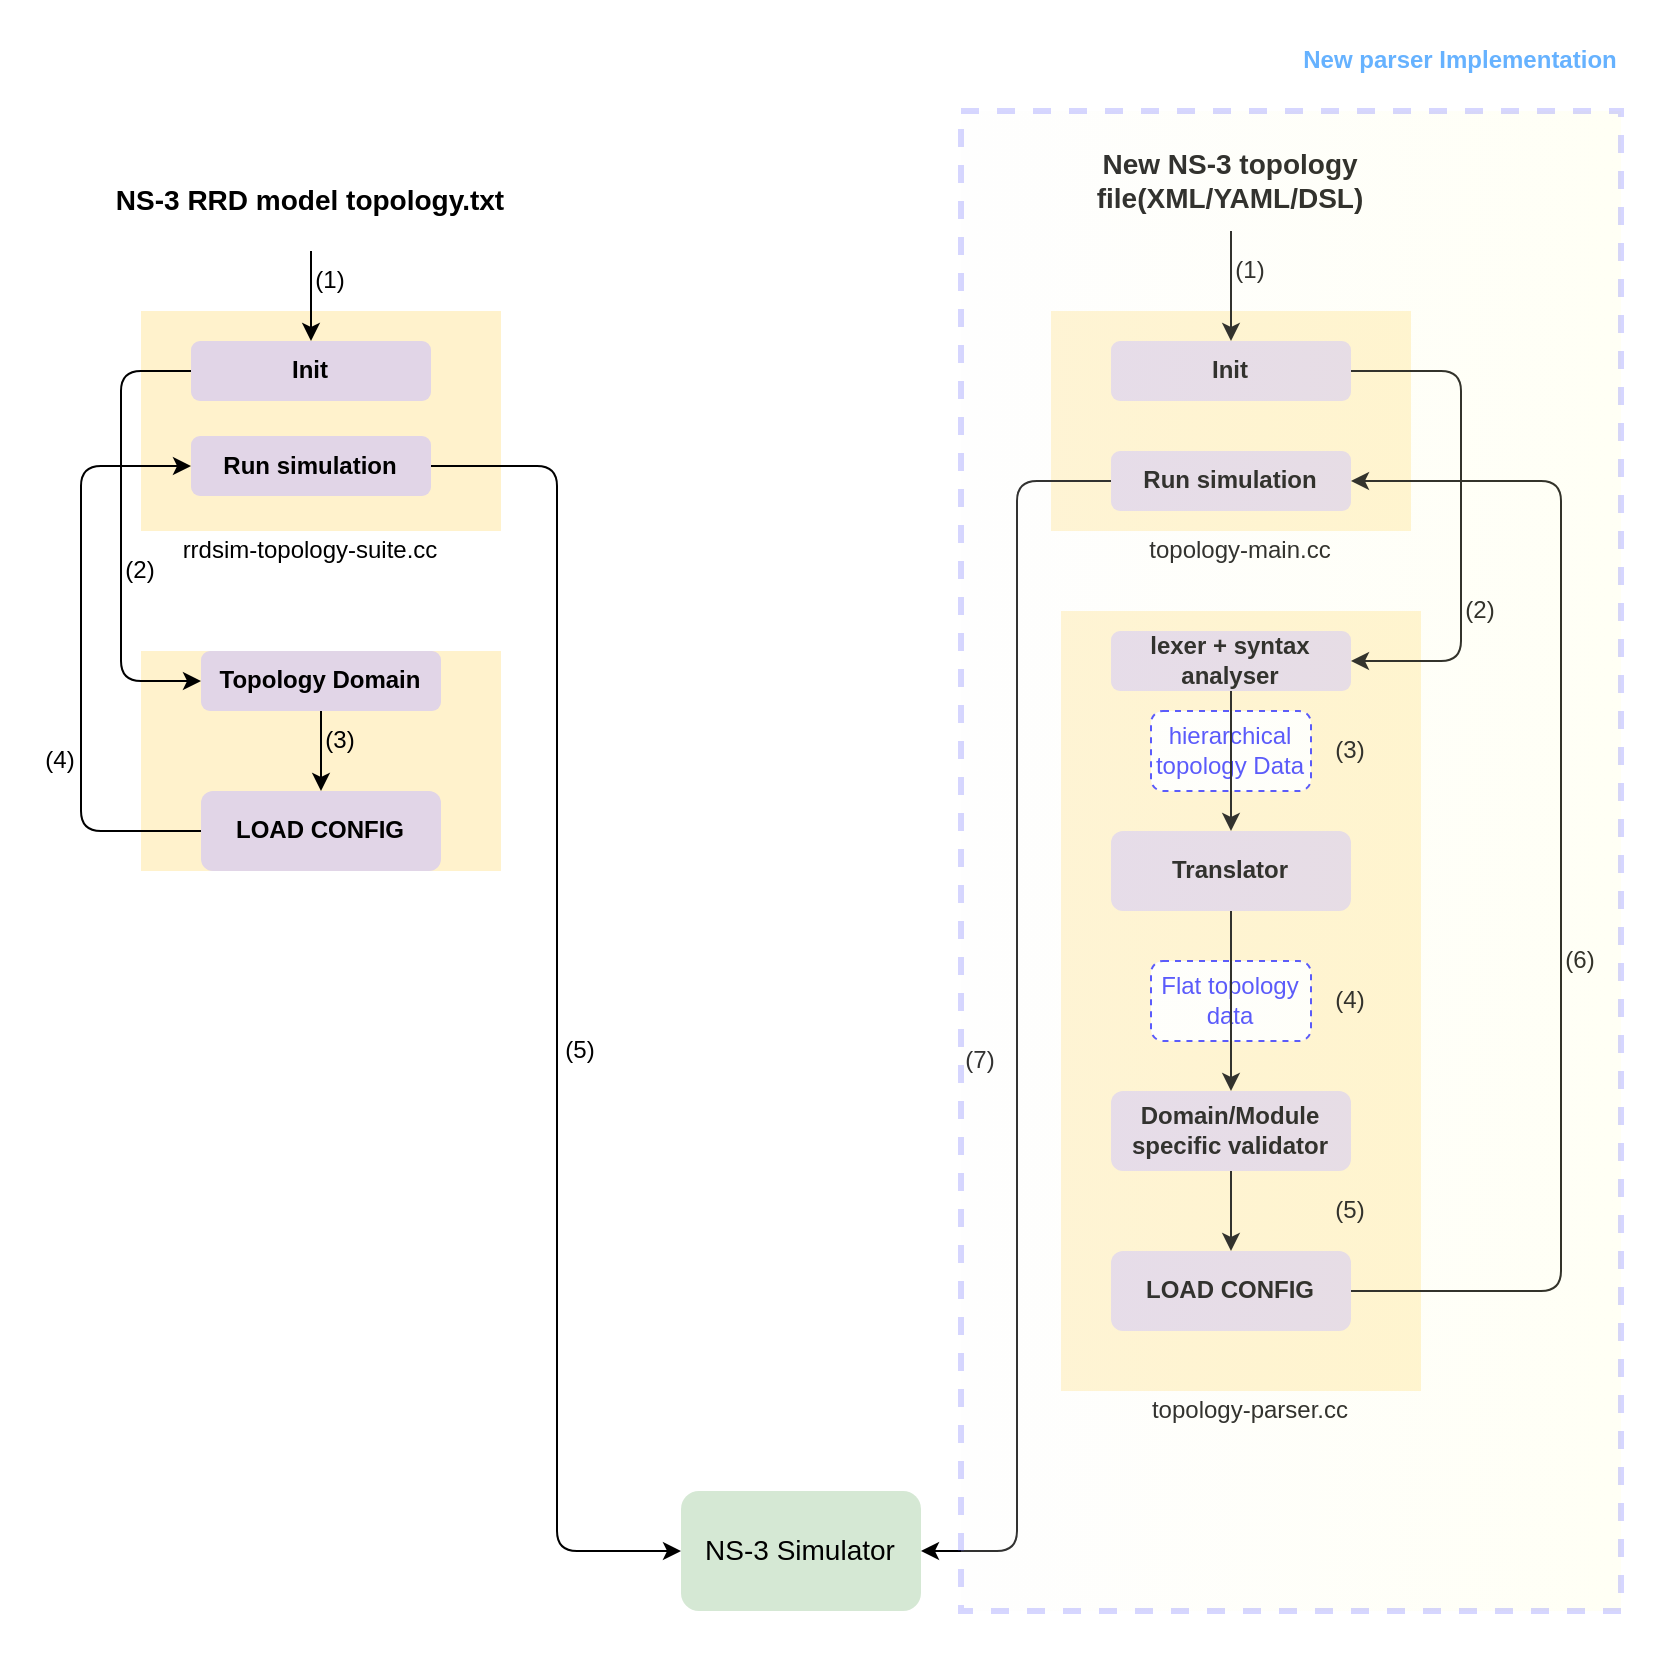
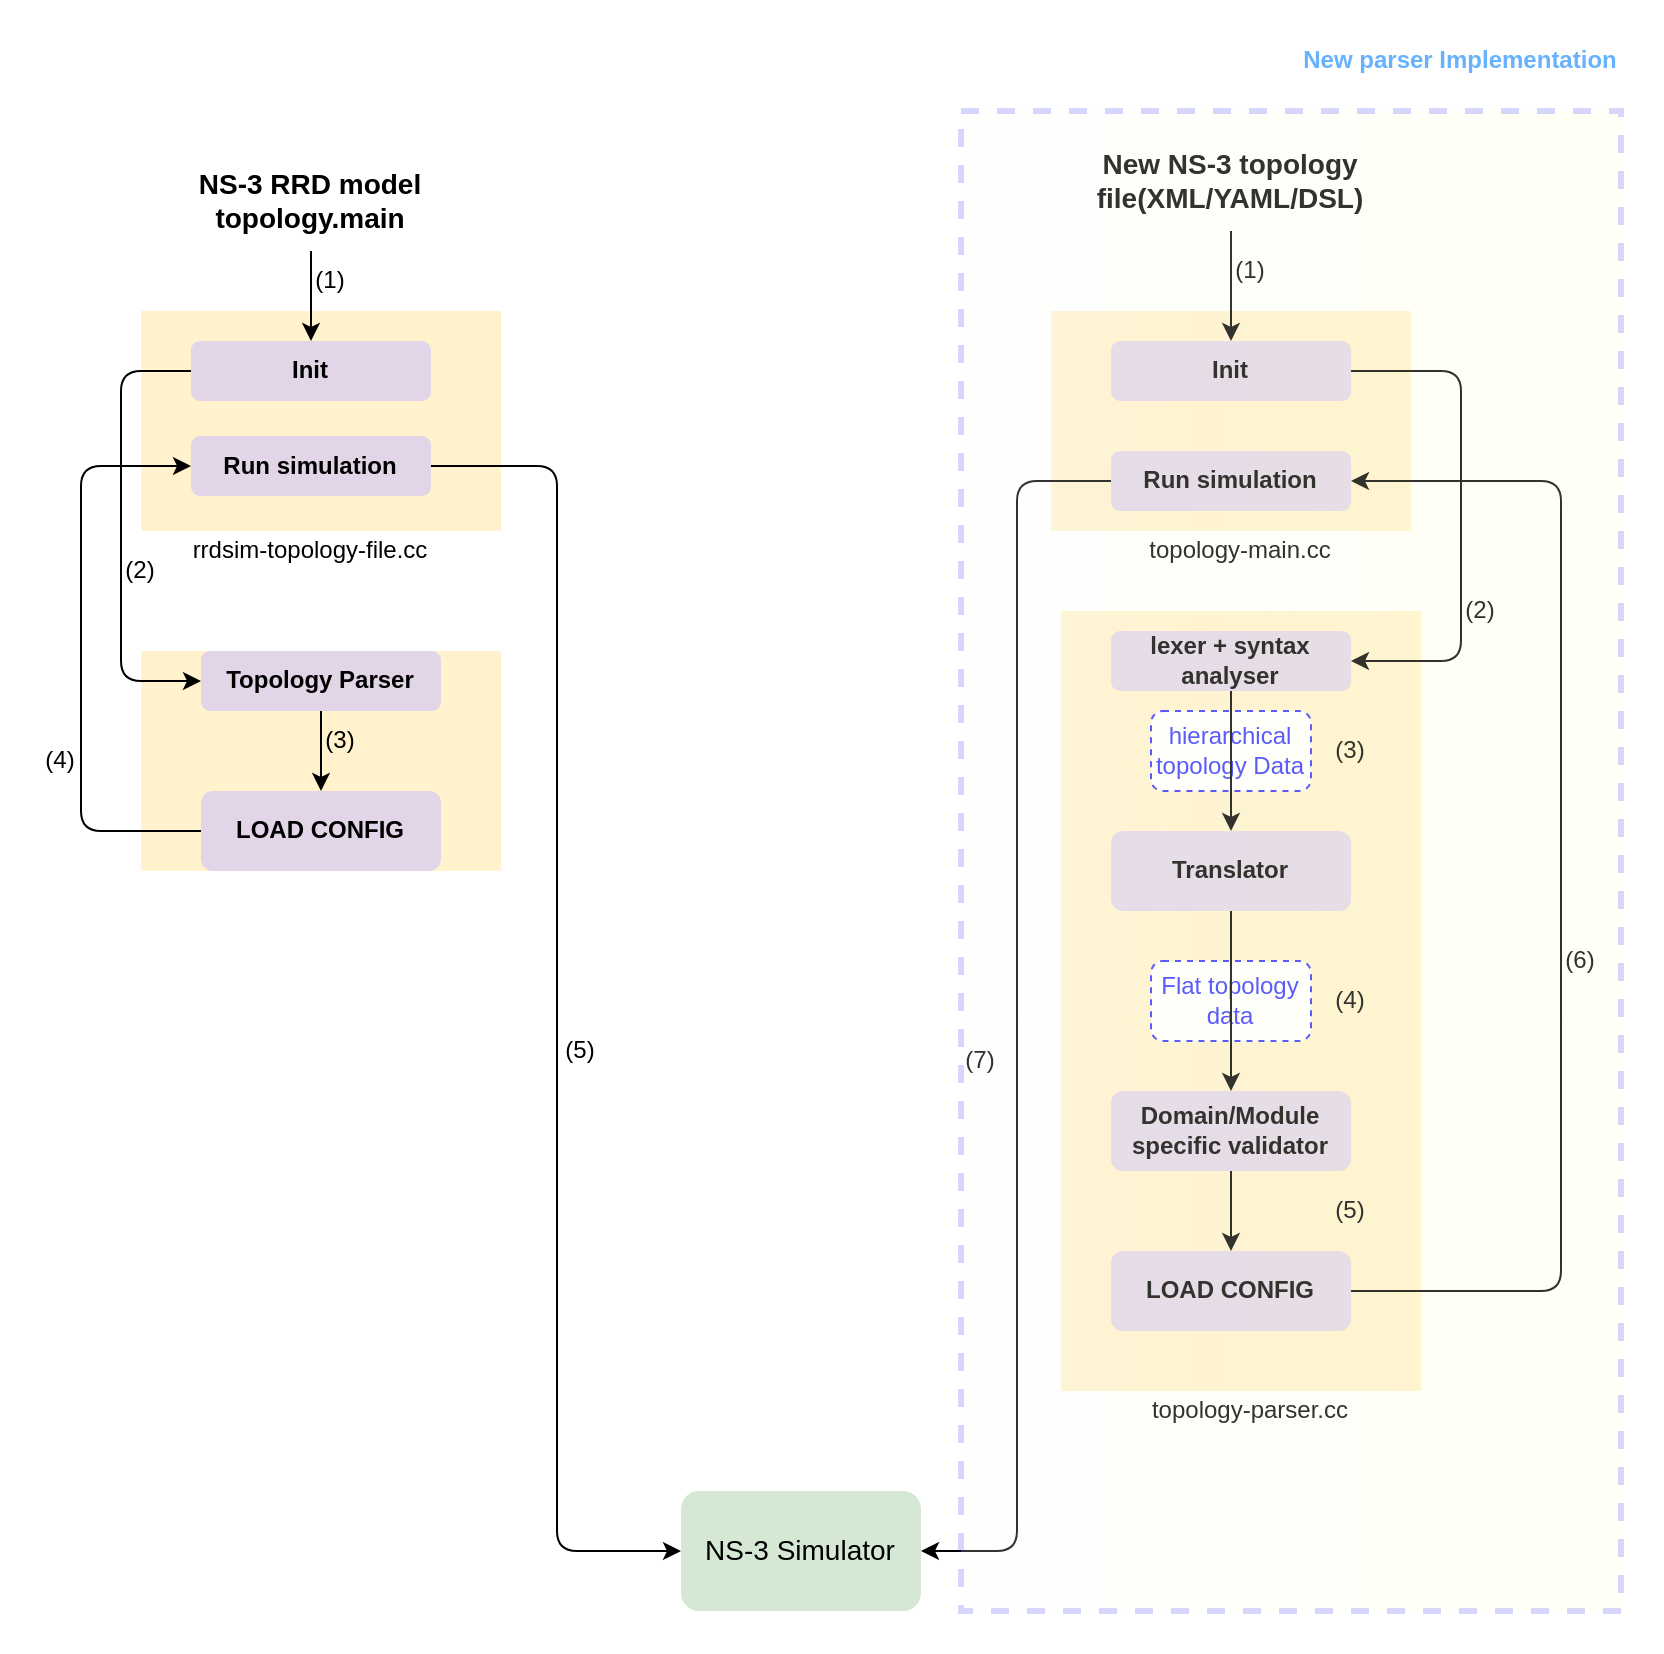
node "NS-3 RRD model topology.txt": label "NS-3 RRD model topology.txt" -> "NS-3 RRD model topology.main"
node "rrdsim-topology-suite.cc": label "rrdsim-topology-suite.cc" -> "rrdsim-topology-file.cc"
node "Topology Domain": label "Topology Domain" -> "Topology Parser"
